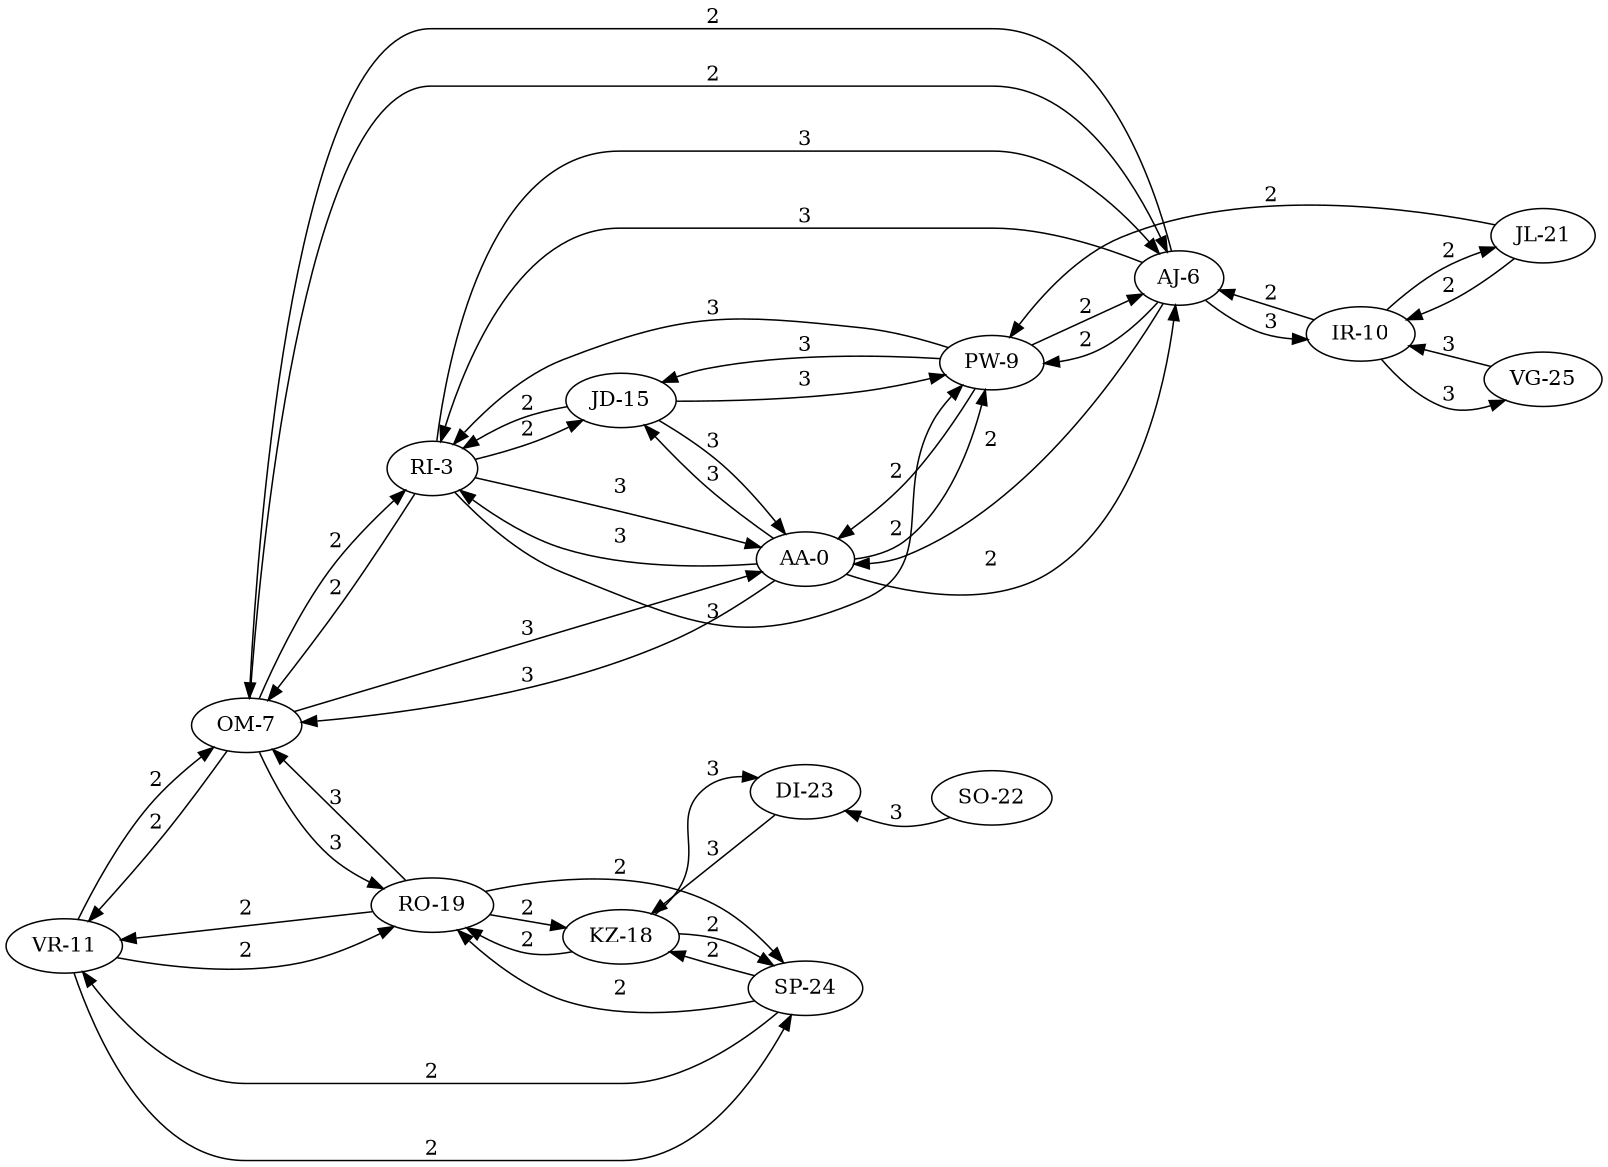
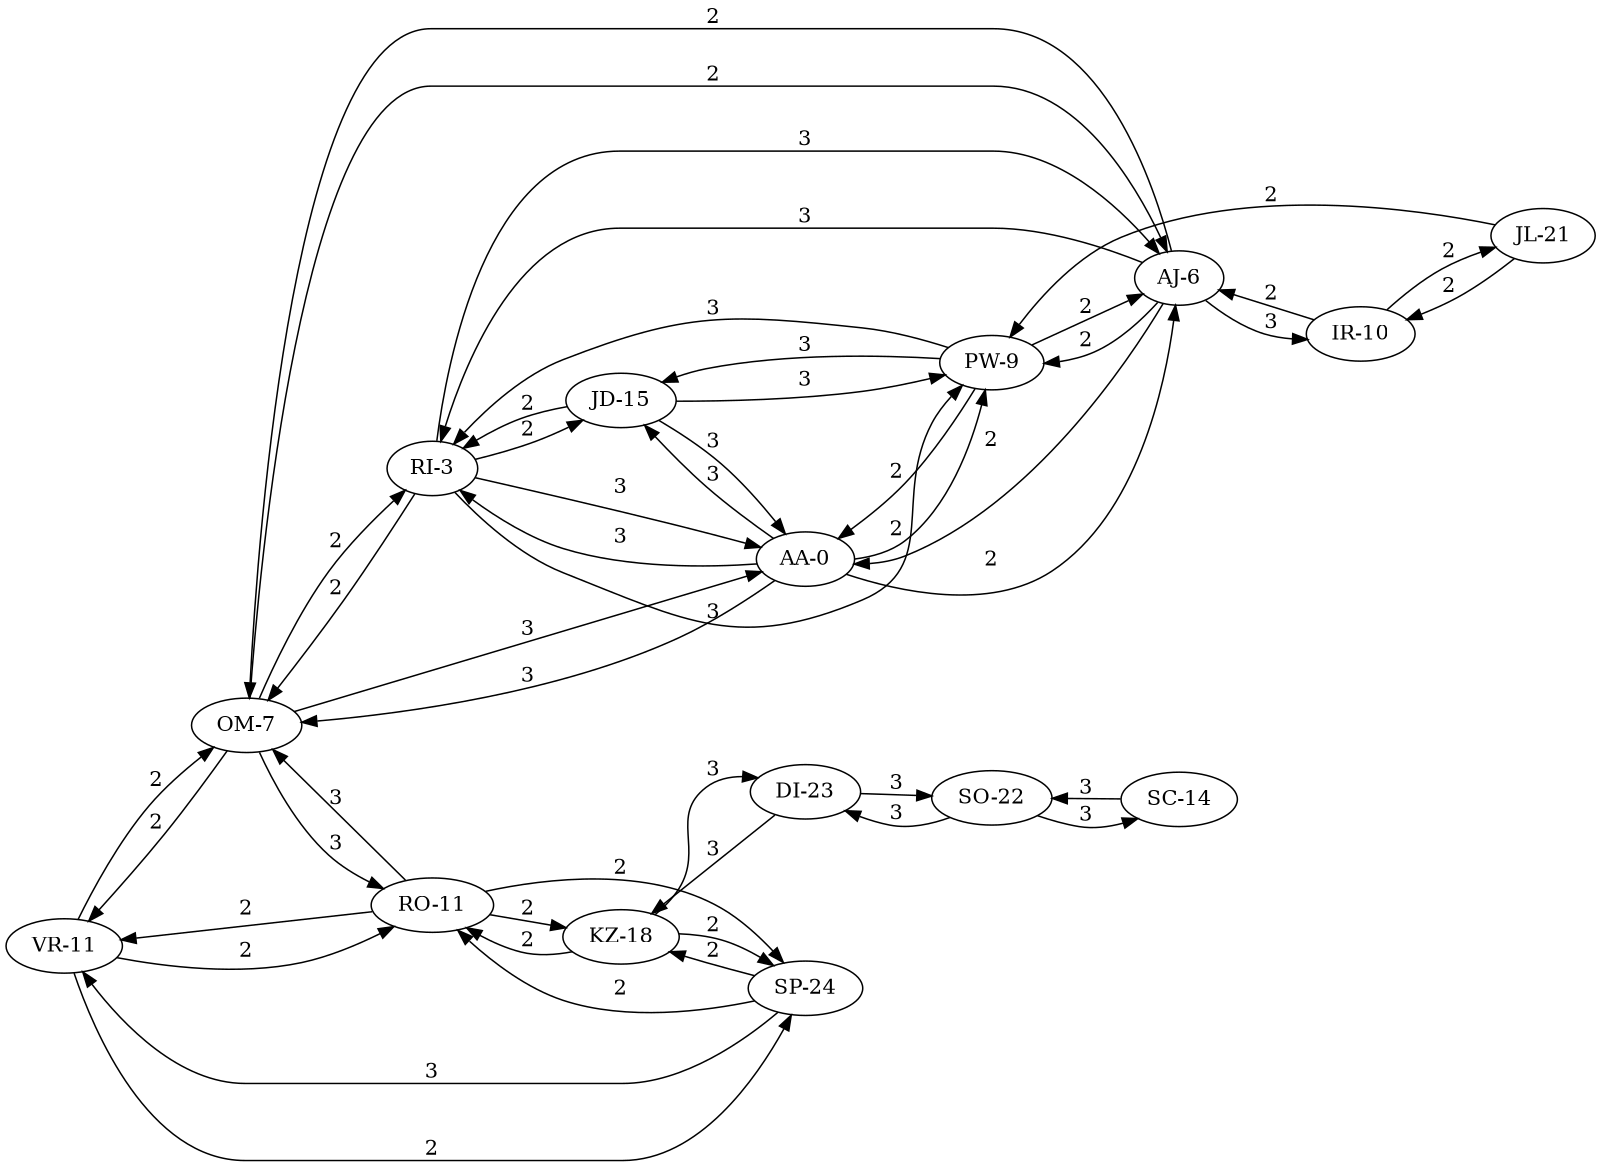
node "VG-25": removed
edge "DI-23" -> "SO-22": added, label "3"
node "SC-14": added
node "RO-19": label "RO-19" -> "RO-11"
edge "SP-24" -> "VR-11": label "2" -> "3"
